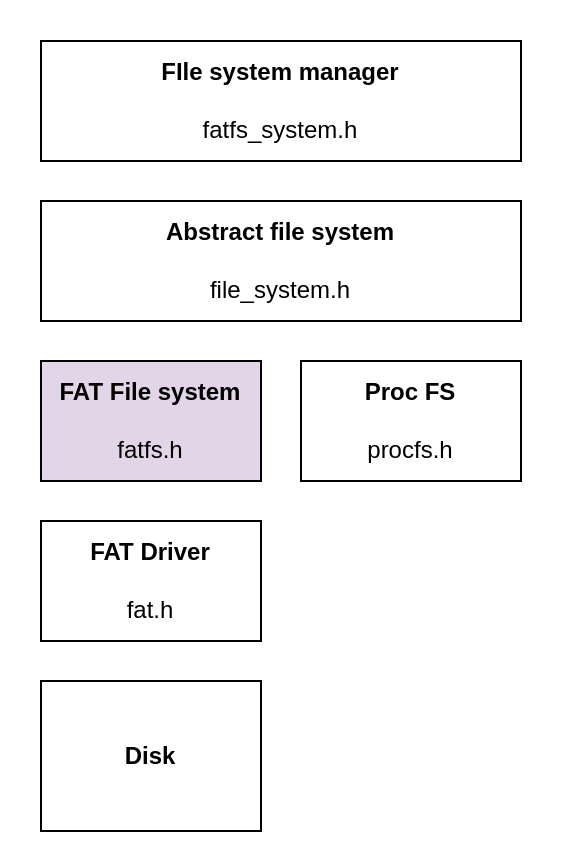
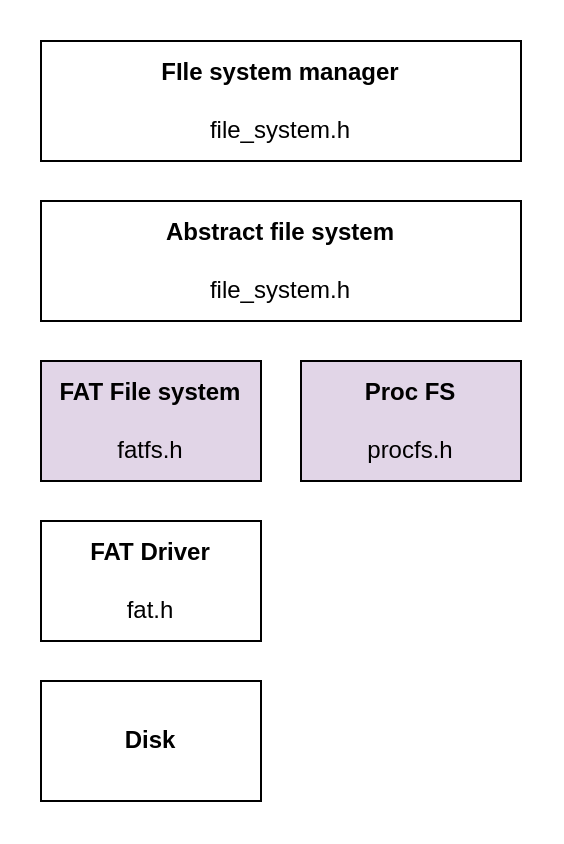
node "FIle system manager fatfs_system.h": label "FIle system manager fatfs_system.h" -> "FIle system manager file_system.h"
node "Proc FS procfs.h": fillcolor #ffffff -> #e1d5e7
node "Disk": size 220x150 -> 220x120
